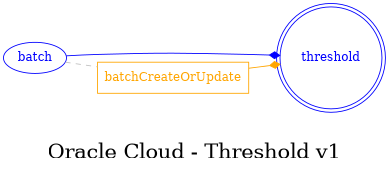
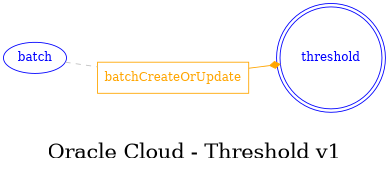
edge "batch" -> "threshold": removed
